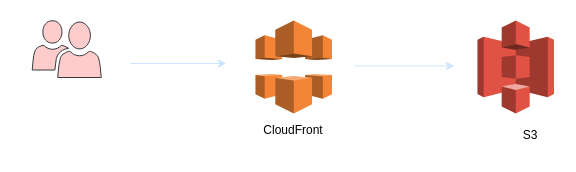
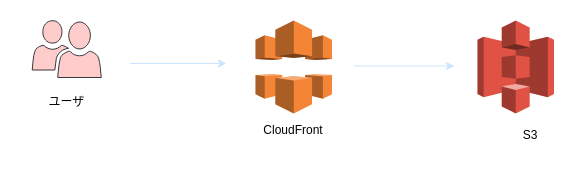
node "ユーザ": added
